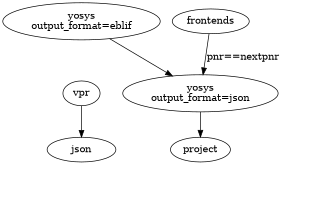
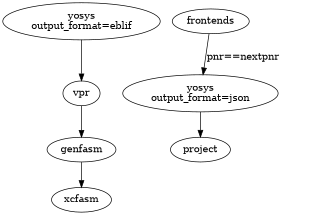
edge "yosys output_format=eblif" -> "yosys output_format=json": now "yosys output_format=eblif" -> "vpr"
node "json": label "json" -> "genfasm"
node "xcfasm": added
